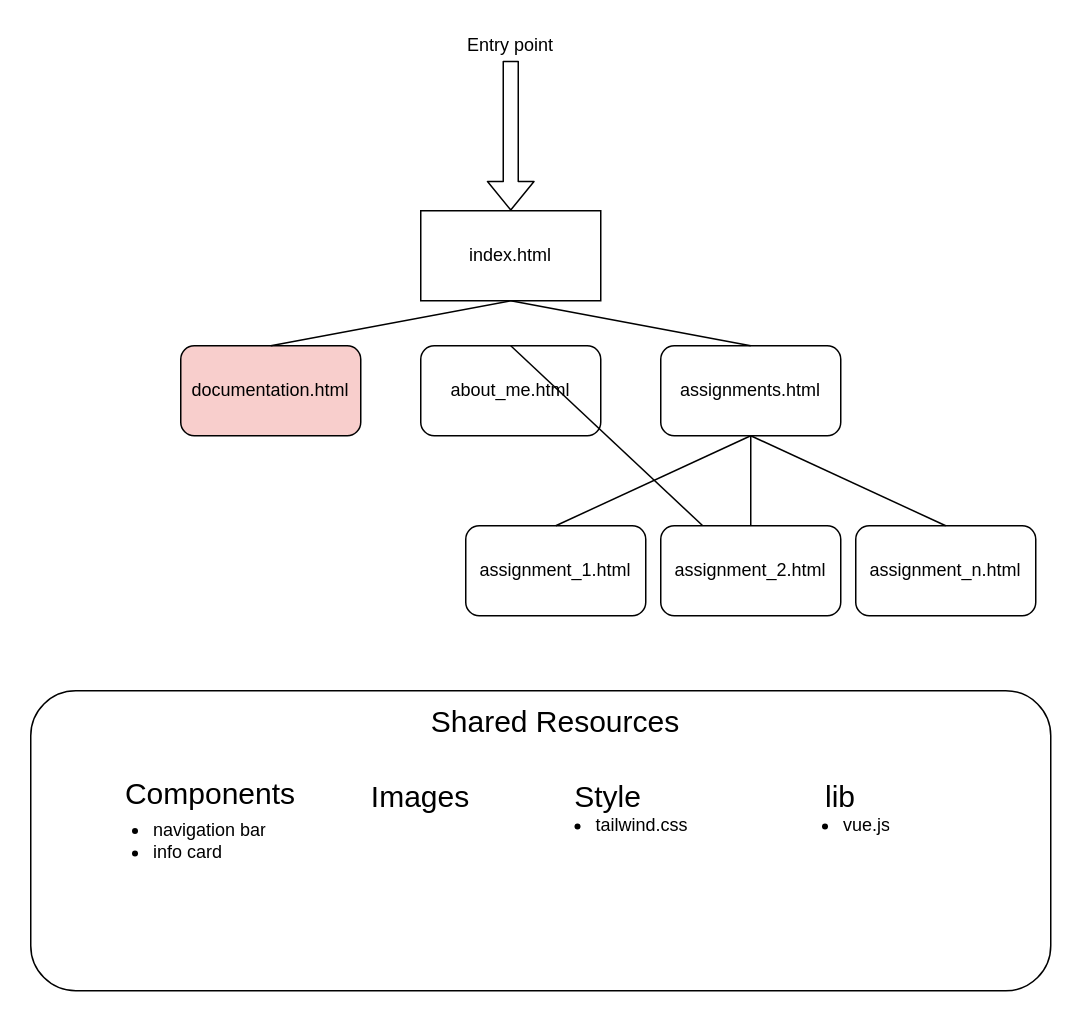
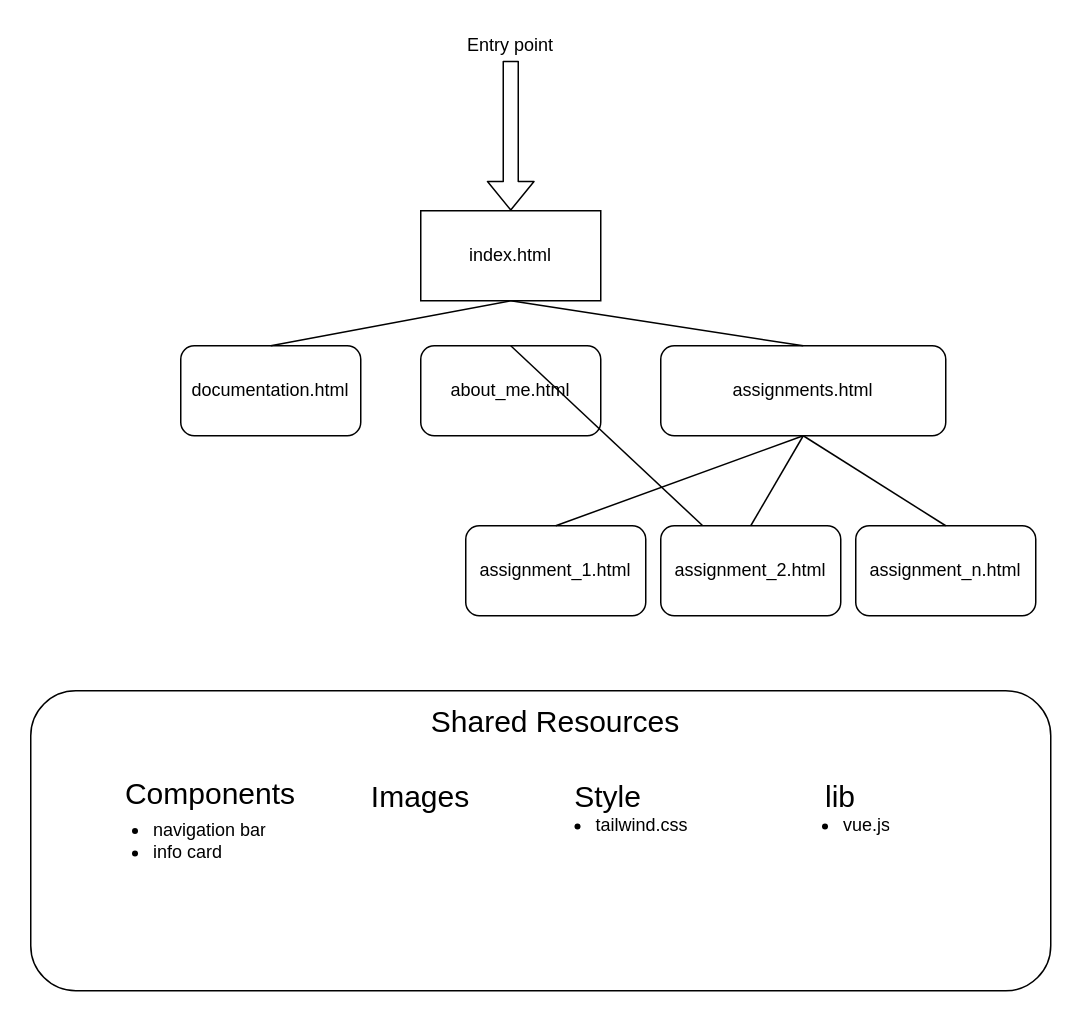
node "documentation.html": fillcolor #f8cecc -> #ffffff
node "assignments.html": size 180x90 -> 285x90
